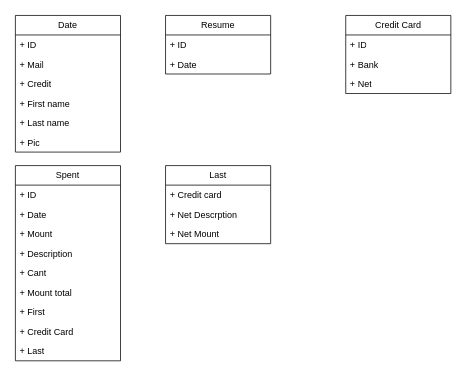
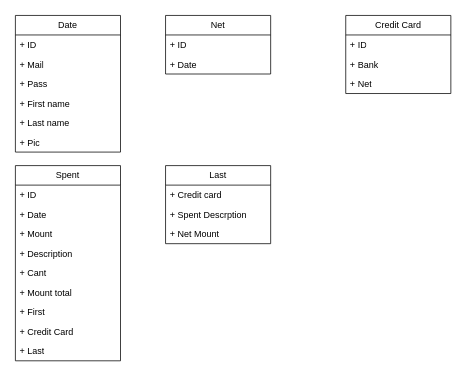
node "Resume": label "Resume" -> "Net"
node "+ Credit": label "+ Credit" -> "+ Pass"
node "+ Net Descrption": label "+ Net Descrption" -> "+ Spent Descrption"
